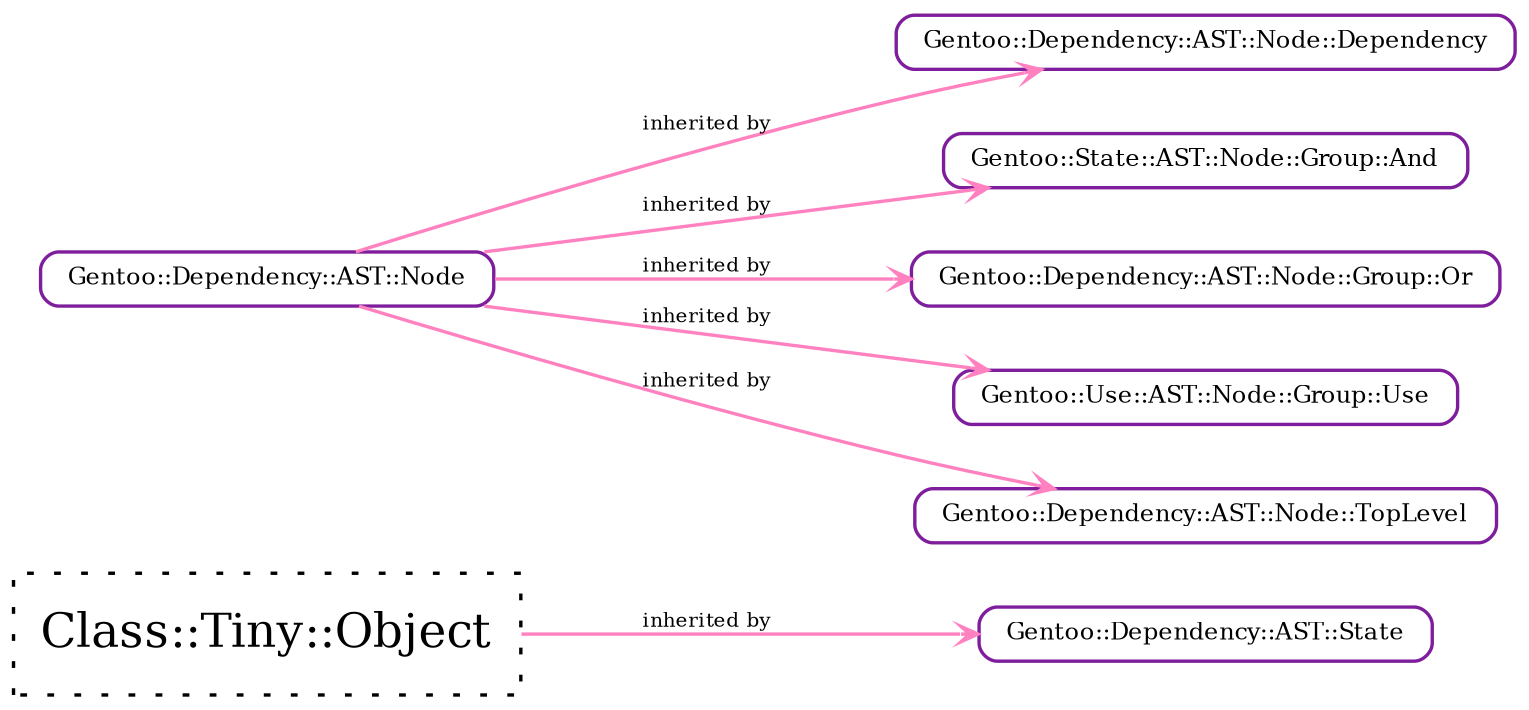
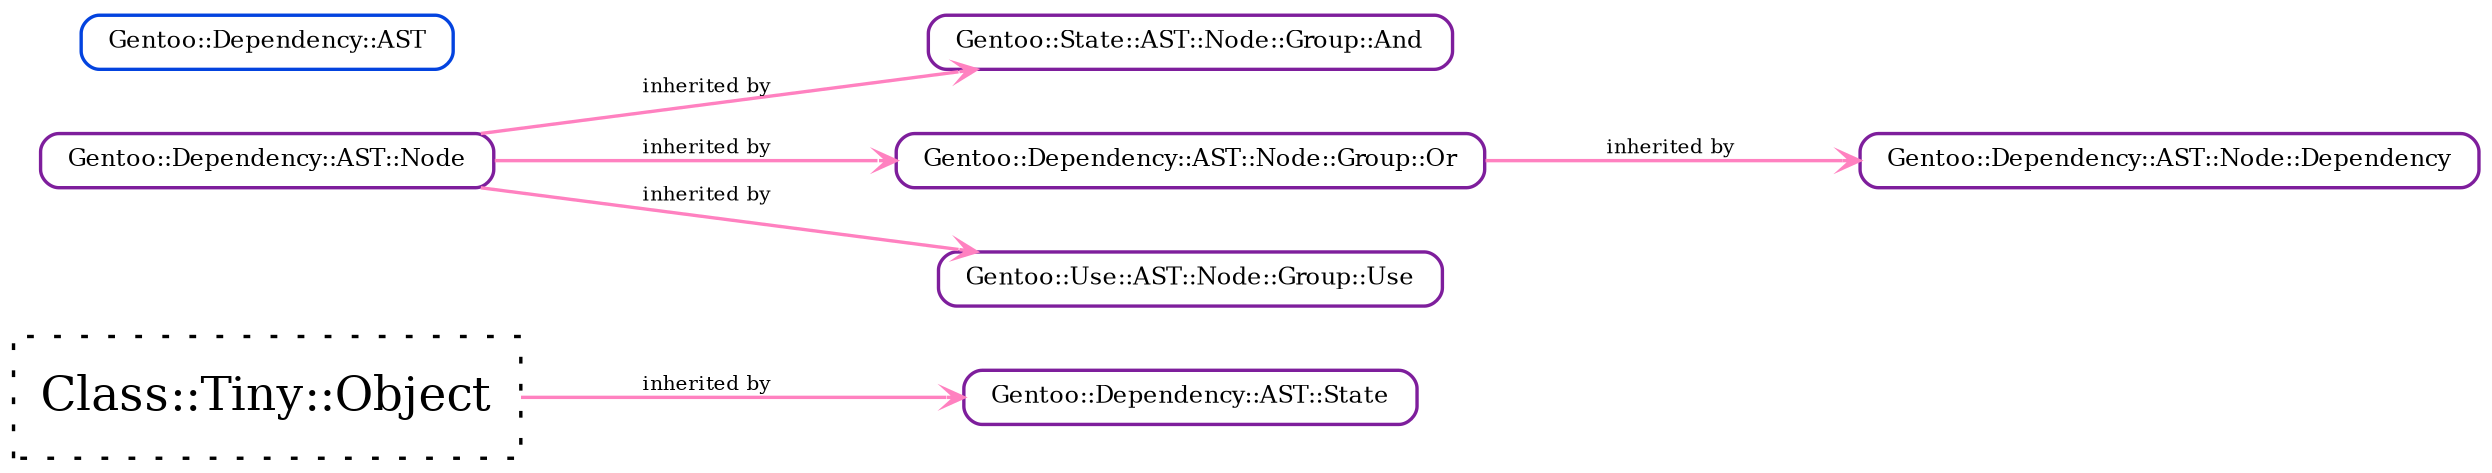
node "Gentoo::Dependency::AST": added
edge "Gentoo::Dependency::AST::Node" -> "Gentoo::Dependency::AST::Node::Dependency": now "Gentoo::Dependency::AST::Node::Group::Or" -> "Gentoo::Dependency::AST::Node::Dependency"
node "Gentoo::Dependency::AST::Node::TopLevel": removed
